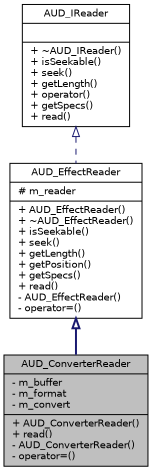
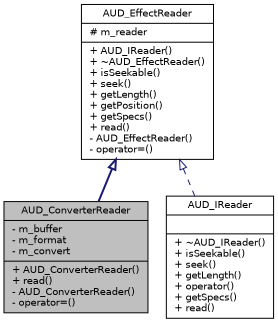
edge "AUD_EffectReader" -> "AUD_IReader": reversed
node "AUD_EffectReader": text "+ AUD_EffectReader()" -> "+ AUD_IReader()"
